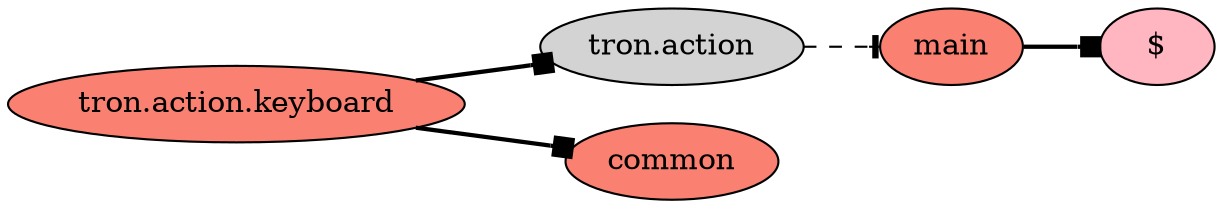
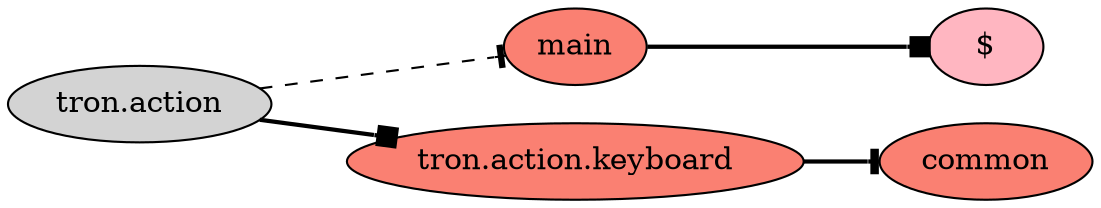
edge "tron.action.keyboard" -> "tron.action": reversed
edge "tron.action.keyboard" -> "common": arrowhead box -> tee
